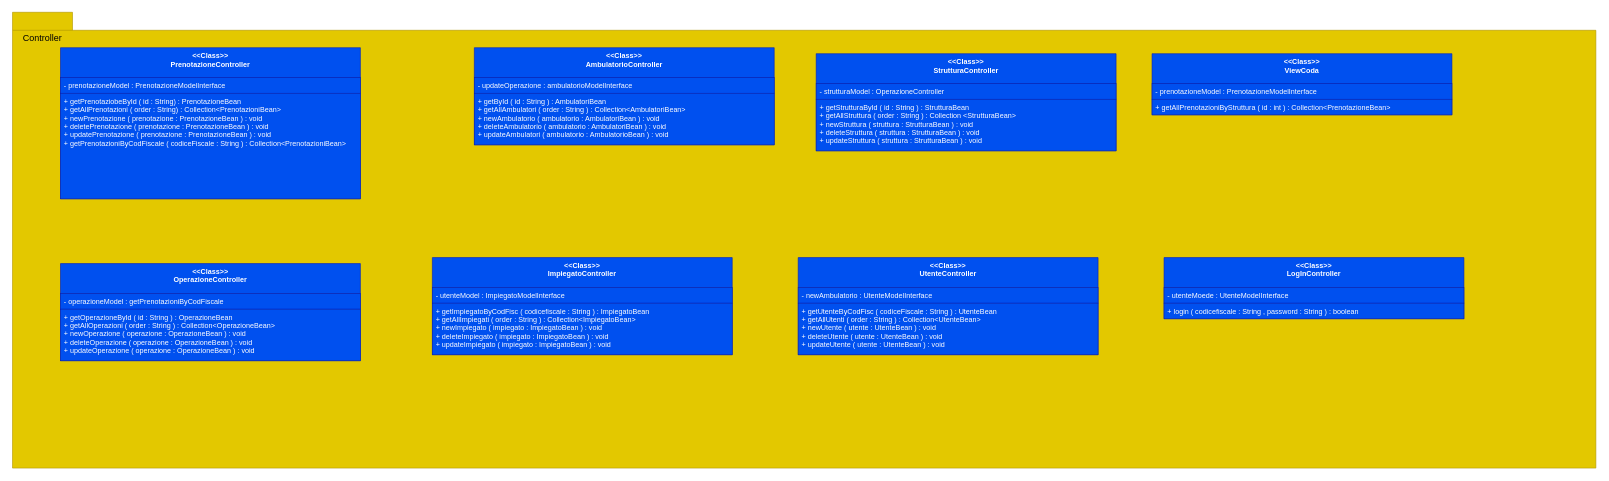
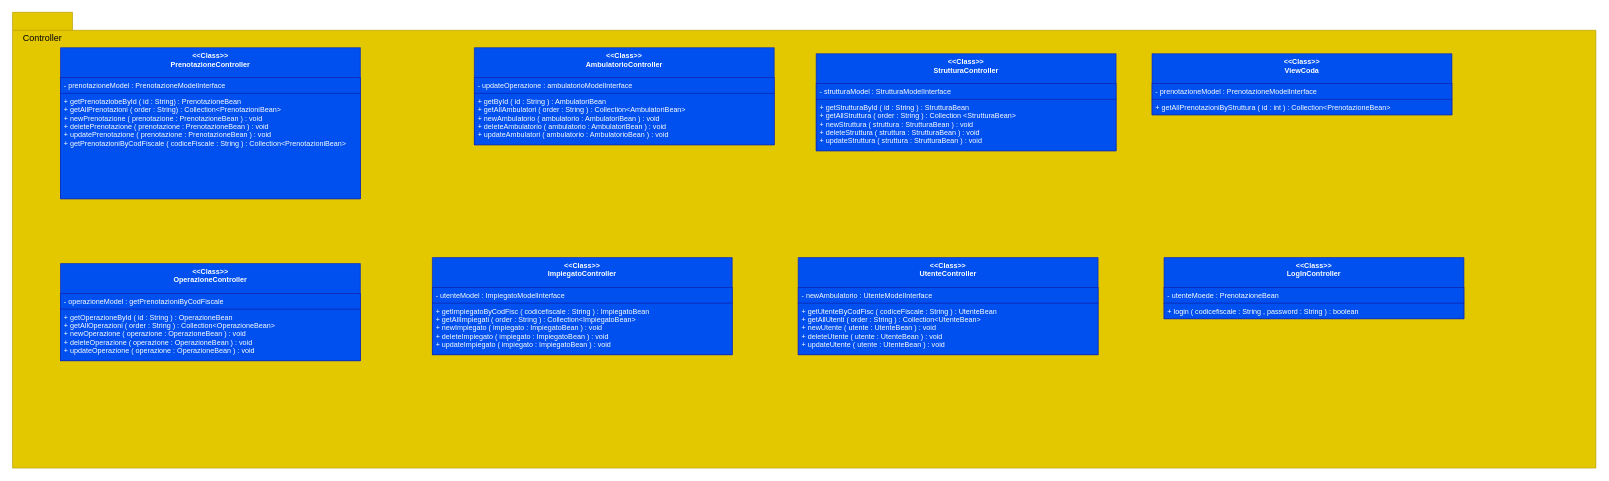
node "- strutturaModel : OperazioneController": label "- strutturaModel : OperazioneController" -> "- strutturaModel : StrutturaModelInterface"
node "- utenteMoede : UtenteModelInterface": label "- utenteMoede : UtenteModelInterface" -> "- utenteMoede : PrenotazioneBean"
